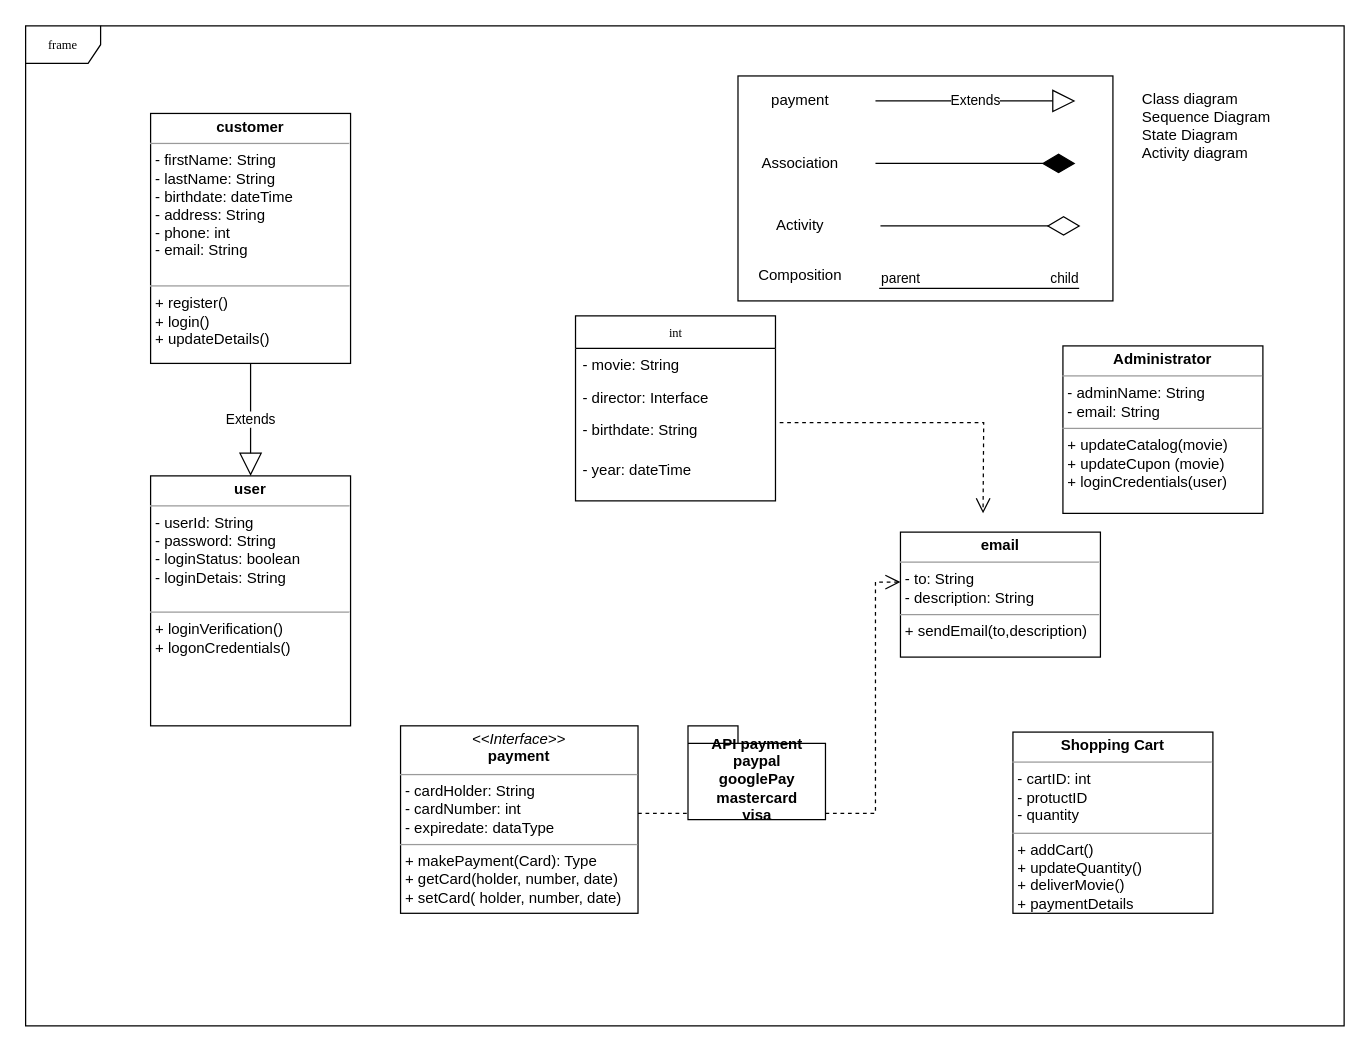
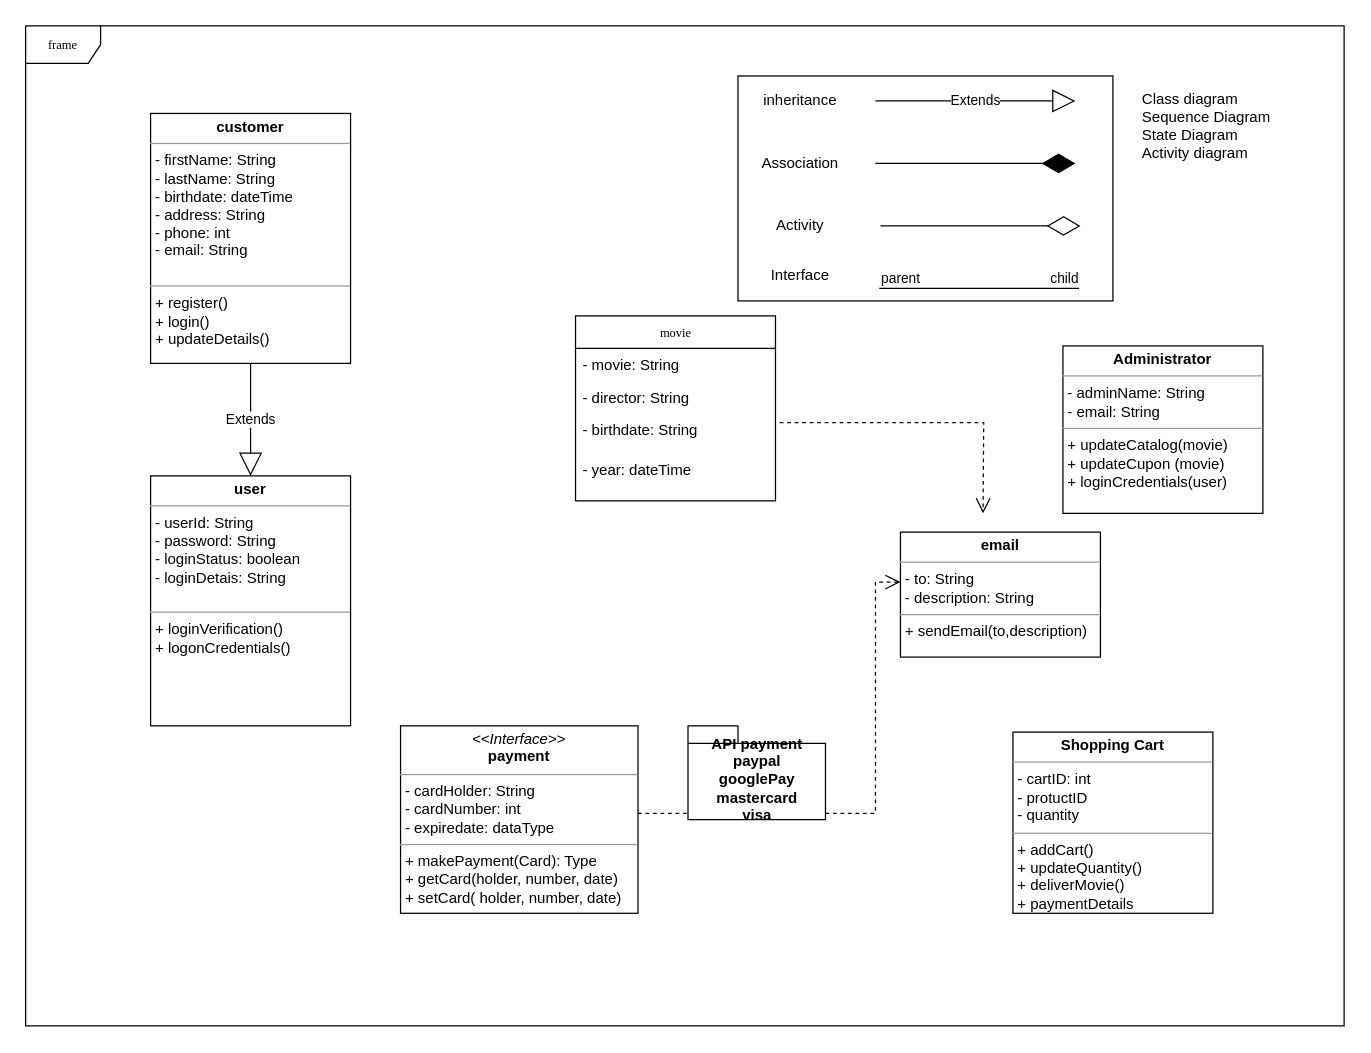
node "payment": label "payment" -> "inheritance"
node "Composition": label "Composition" -> "Interface"
node "int": label "int" -> "movie"
node "- director: Interface": label "- director: Interface" -> "- director: String"
